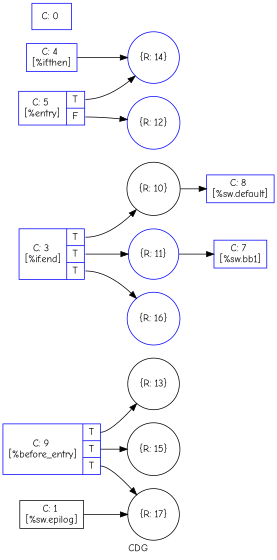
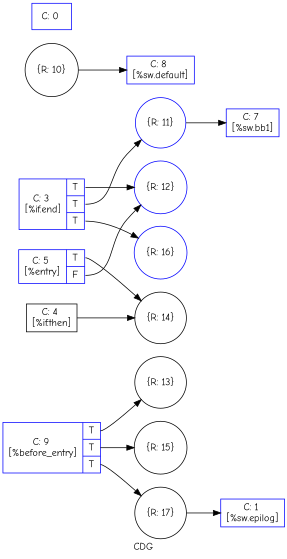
node "C: 4": color blue -> black
node "{R: 14}": color blue -> black
edge "C: 3" -> "{R: 10}": now "C: 3" -> "{R: 12}"
node "C: 1": color black -> blue
edge "C: 1" -> "{R: 17}": reversed
